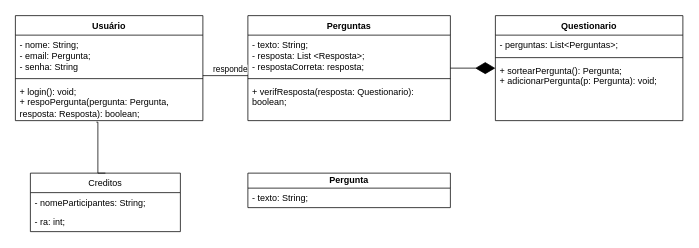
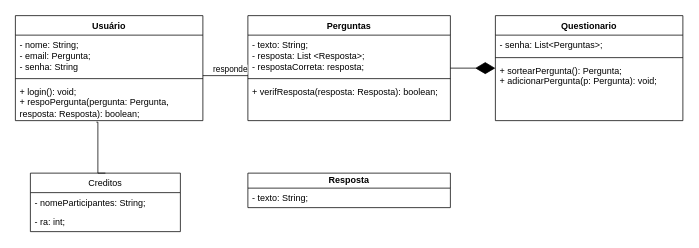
node "- perguntas: List<Perguntas>;": label "- perguntas: List<Perguntas>;" -> "- senha: List<Perguntas>;"
node "+ verifResposta(resposta: Questionario): boolean;": label "+ verifResposta(resposta: Questionario): boolean;" -> "+ verifResposta(resposta: Resposta): boolean;"
node "Pergunta": label "Pergunta" -> "Resposta"
